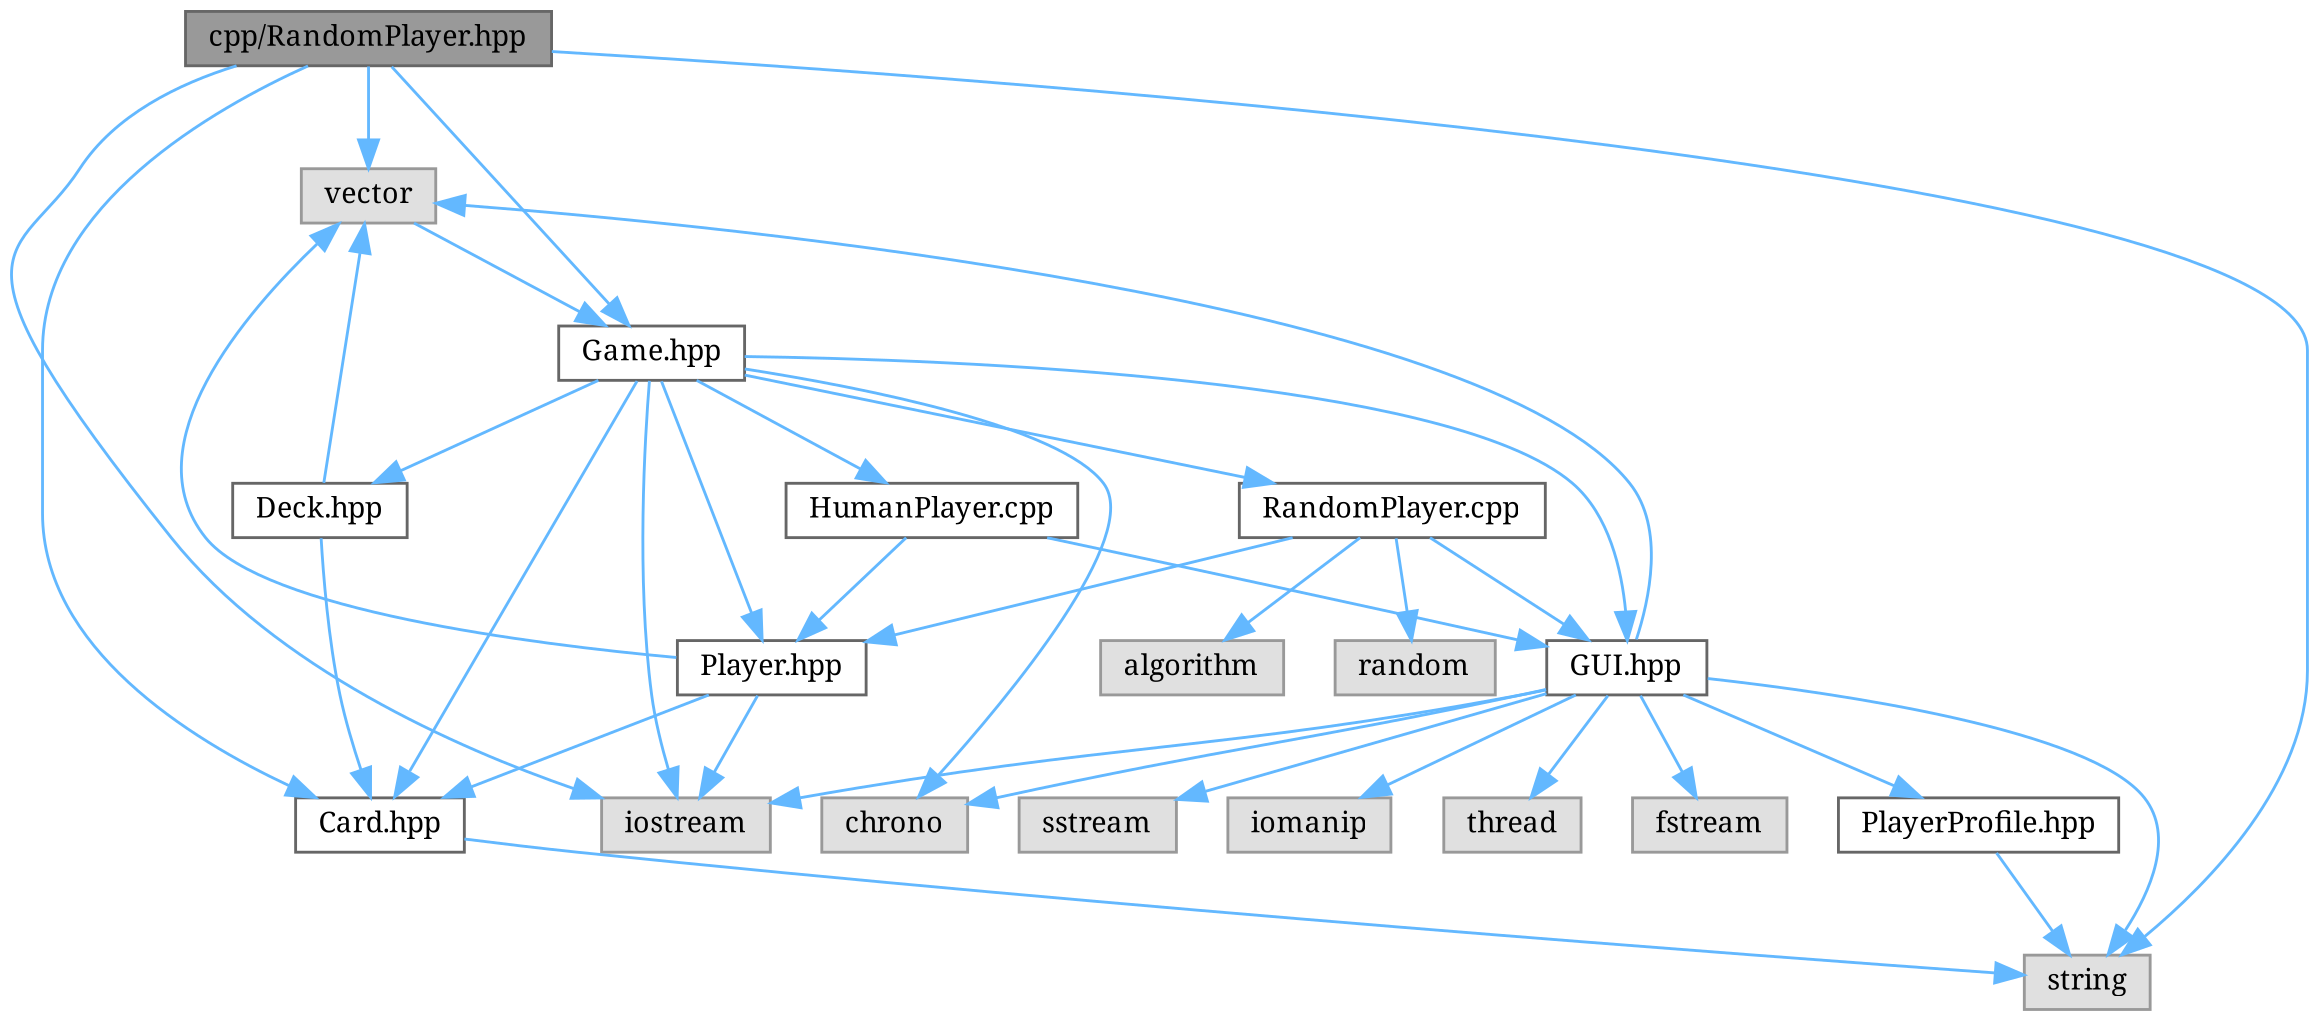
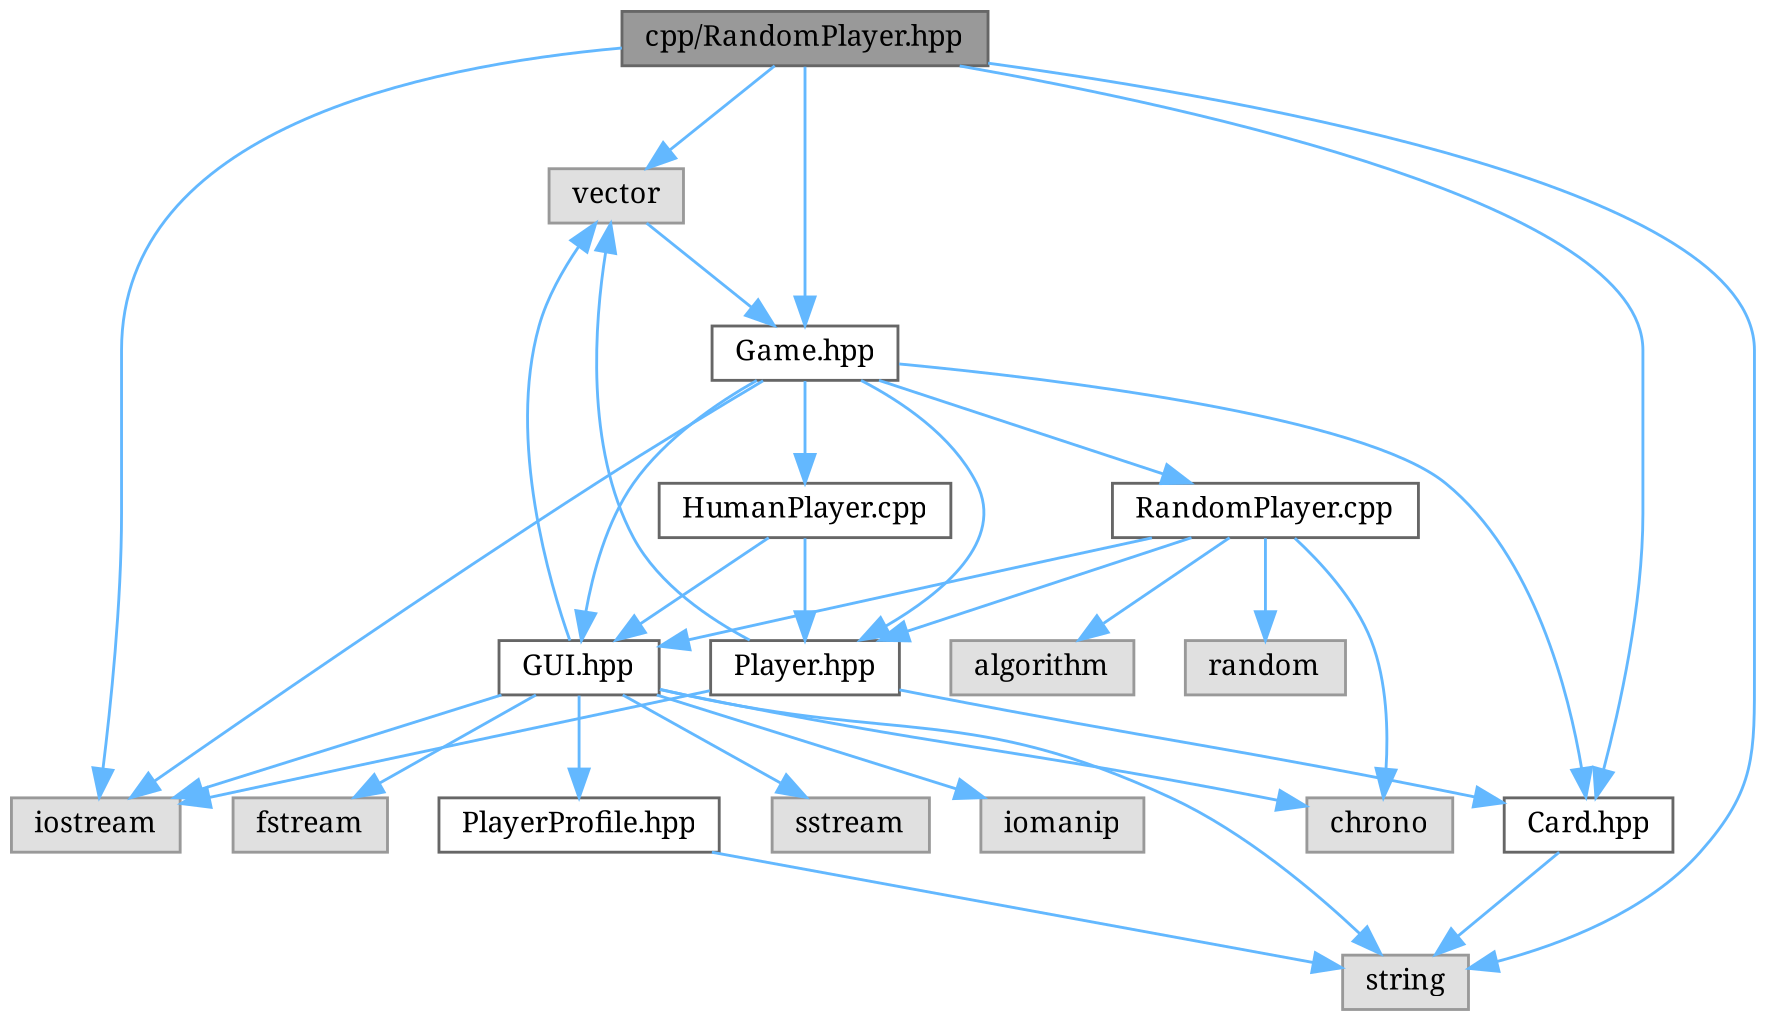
edge "Game.hpp" -> "chrono": now "RandomPlayer.cpp" -> "chrono"
node "Deck.hpp": removed
node "thread": removed
